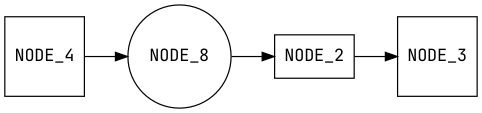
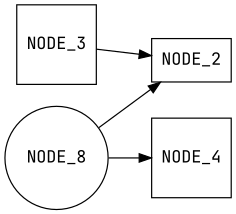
edge "NODE_4" -> "NODE_8": reversed
edge "NODE_2" -> "NODE_3": reversed
